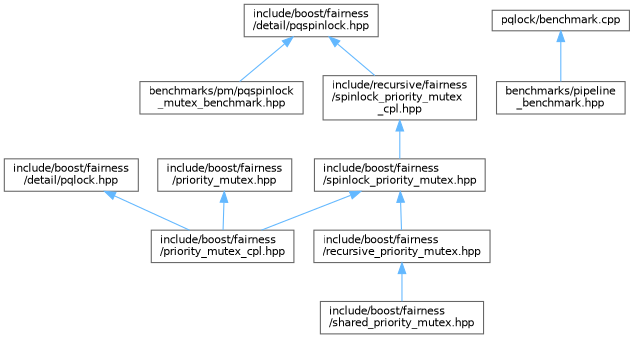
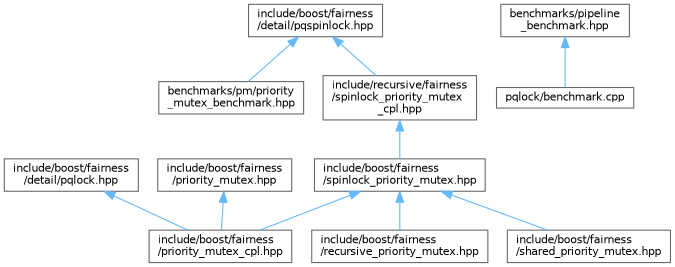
edge "benchmarks/pipeline _benchmark.hpp" -> "pqlock/benchmark.cpp": reversed
node "benchmarks/pm/pqspinlock _mutex_benchmark.hpp": label "benchmarks/pm/pqspinlock _mutex_benchmark.hpp" -> "benchmarks/pm/priority _mutex_benchmark.hpp"
edge "include/boost/fairness /shared_priority_mutex.hpp" -> "include/boost/fairness /recursive_priority_mutex.hpp": now "include/boost/fairness /shared_priority_mutex.hpp" -> "include/boost/fairness /spinlock_priority_mutex.hpp"
